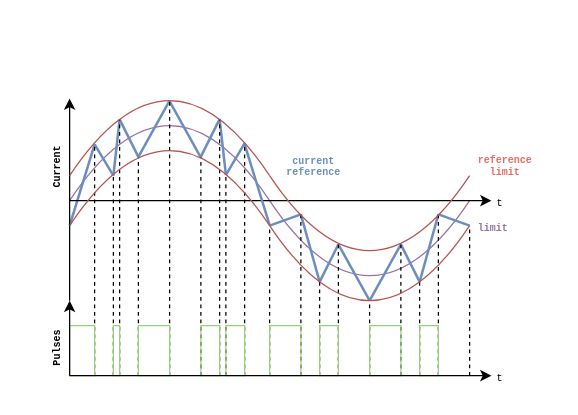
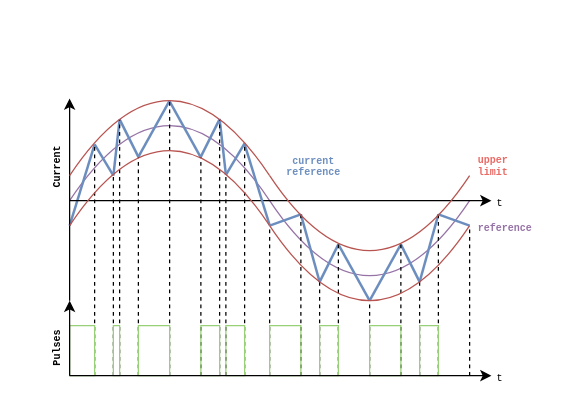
node "reference limit": label "reference limit" -> "upper limit"
node "limit": label "limit" -> "reference"
